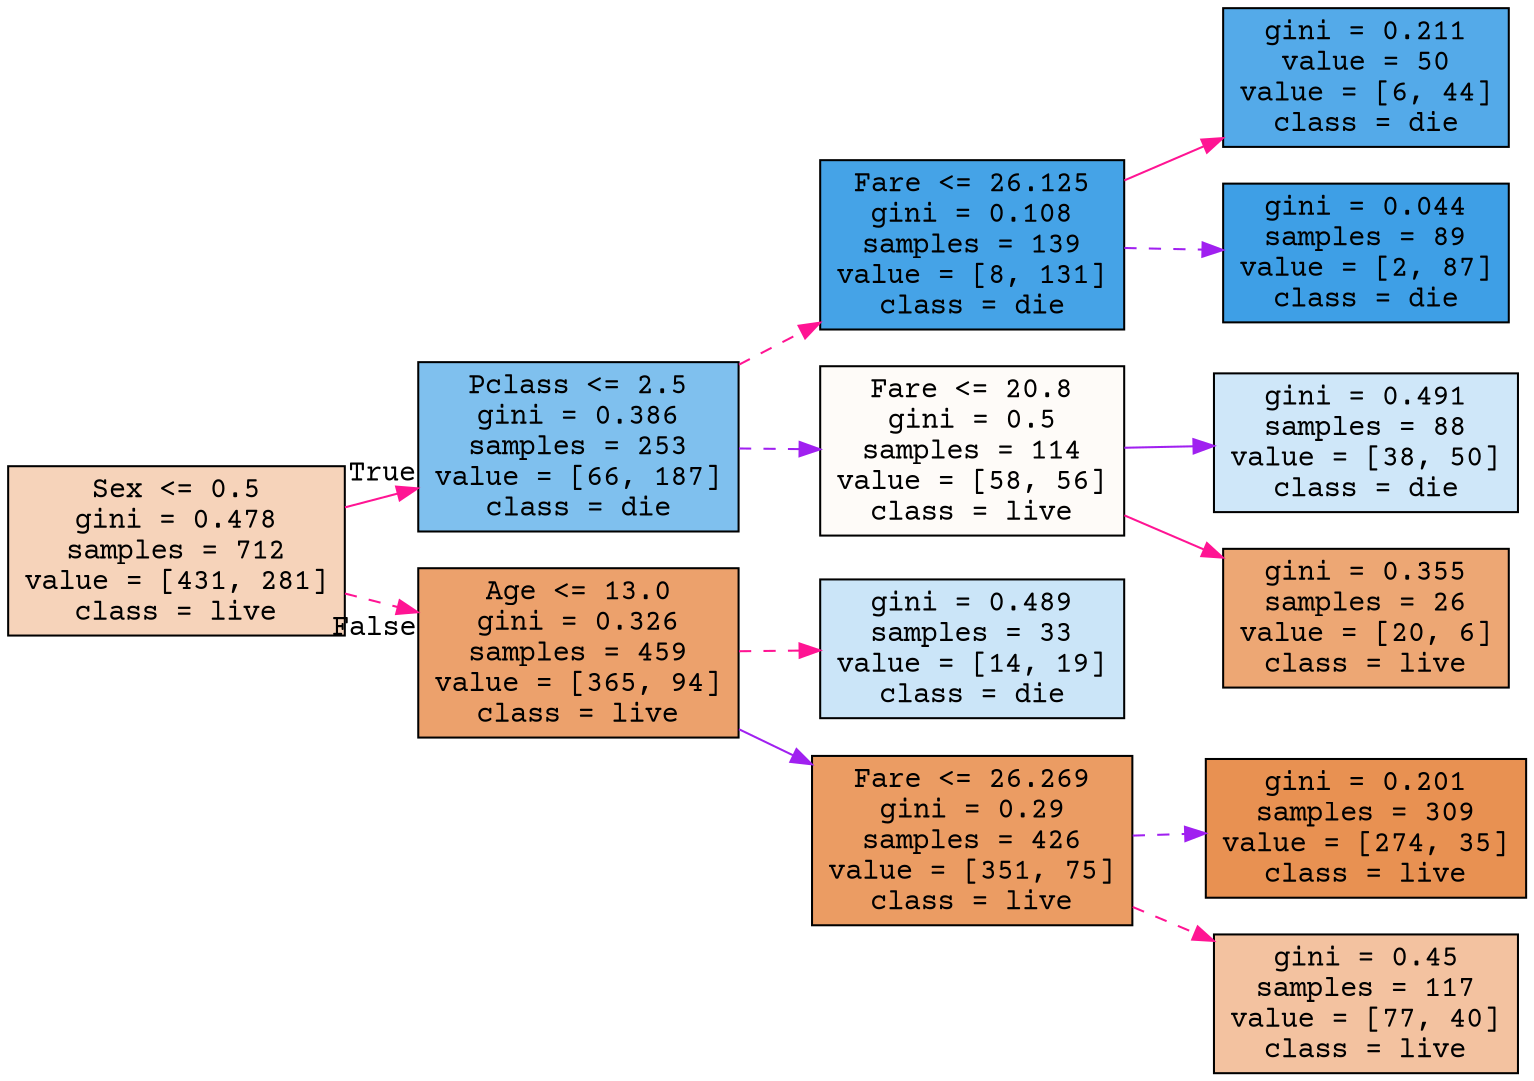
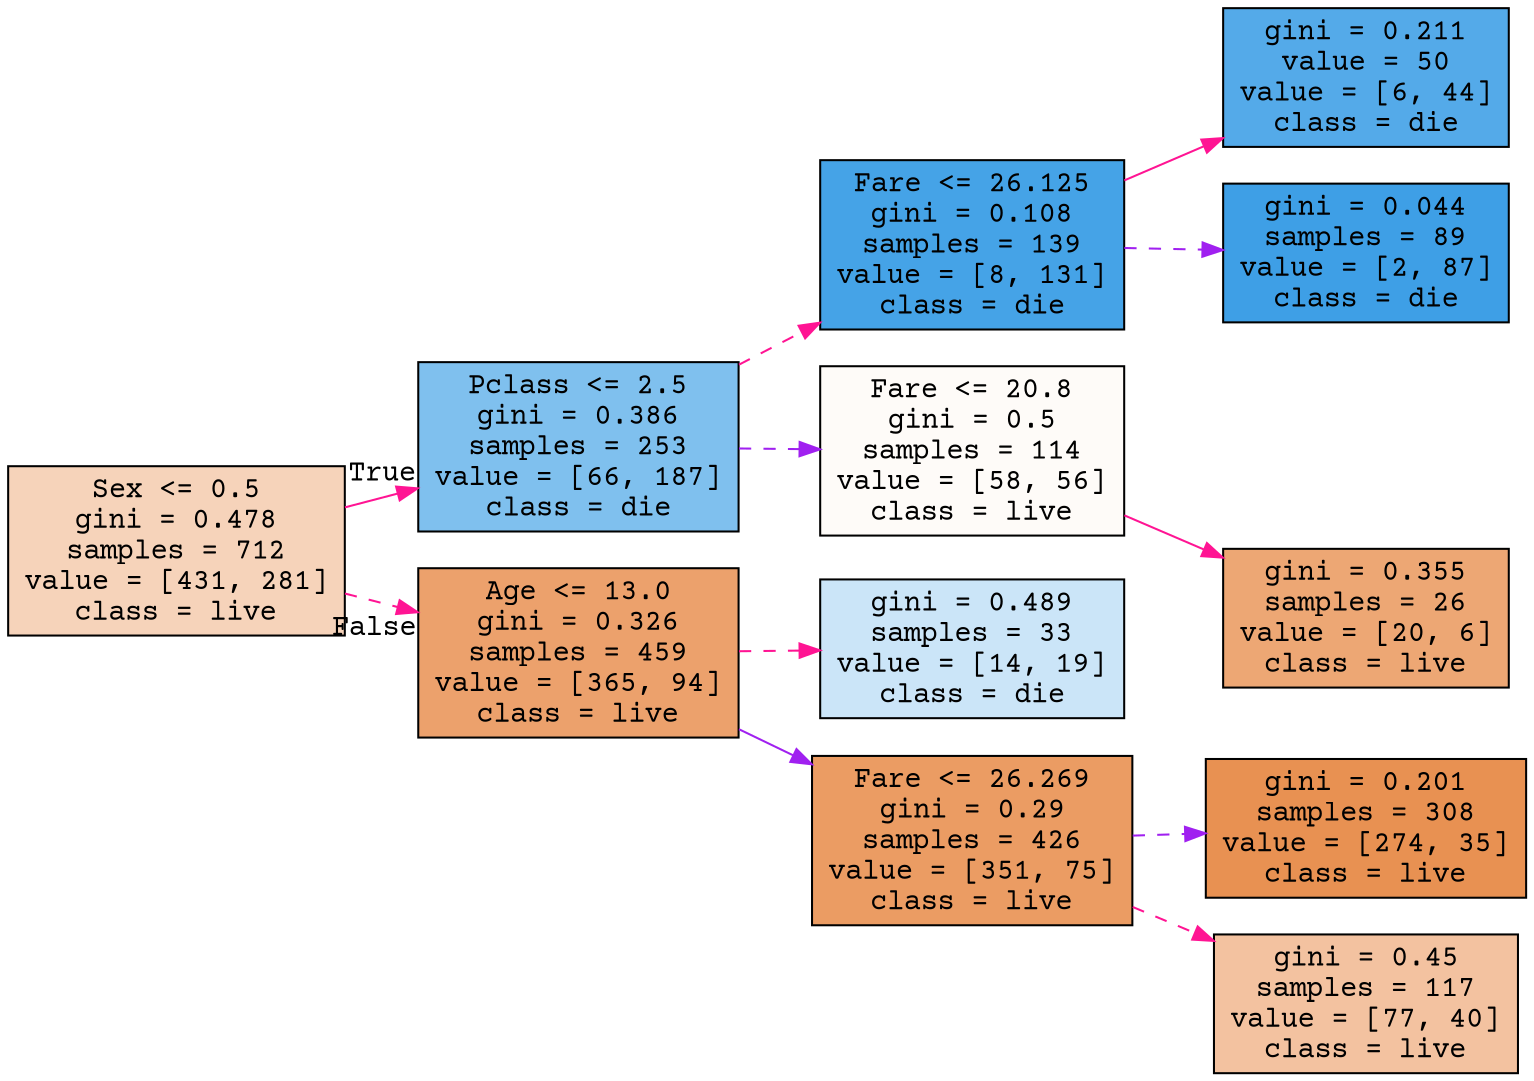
node "gini = 0.491 samples = 88 value = [38, 50] class = die": removed
node "gini = 0.201 samples = 309 value = [274, 35] class = live": label "gini = 0.201 samples = 309 value = [274, 35] class = live" -> "gini = 0.201 samples = 308 value = [274, 35] class = live"
